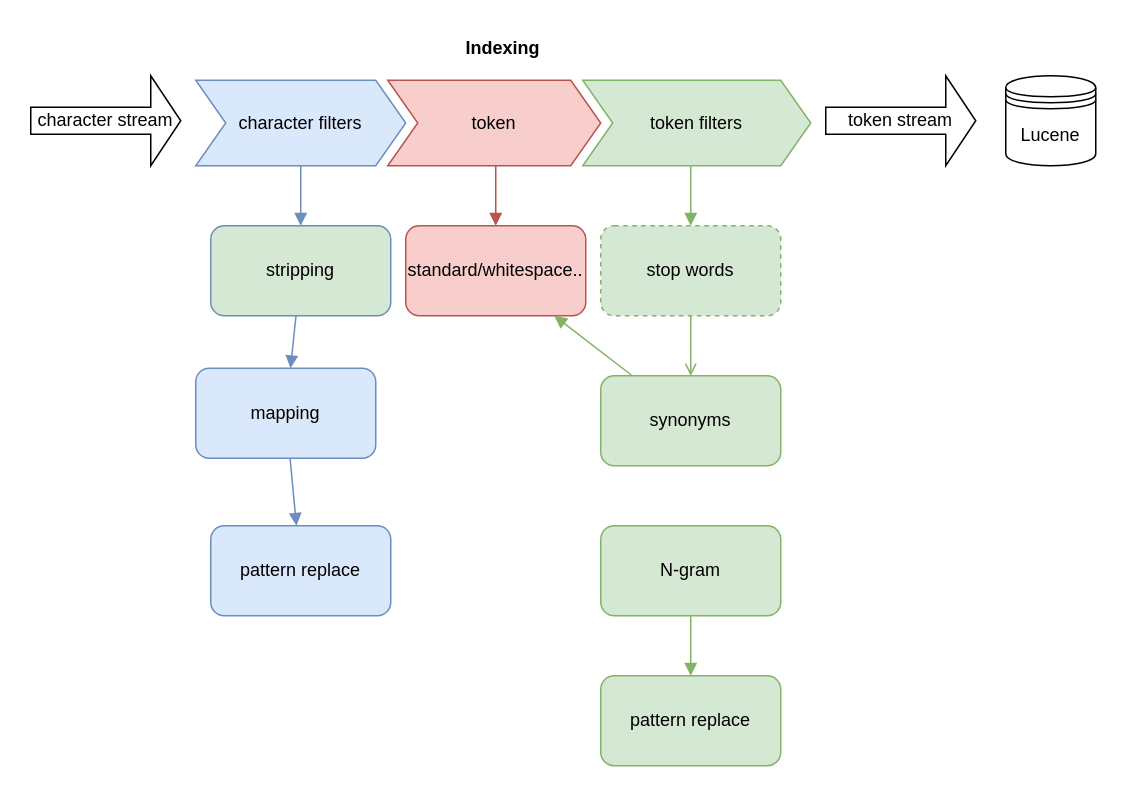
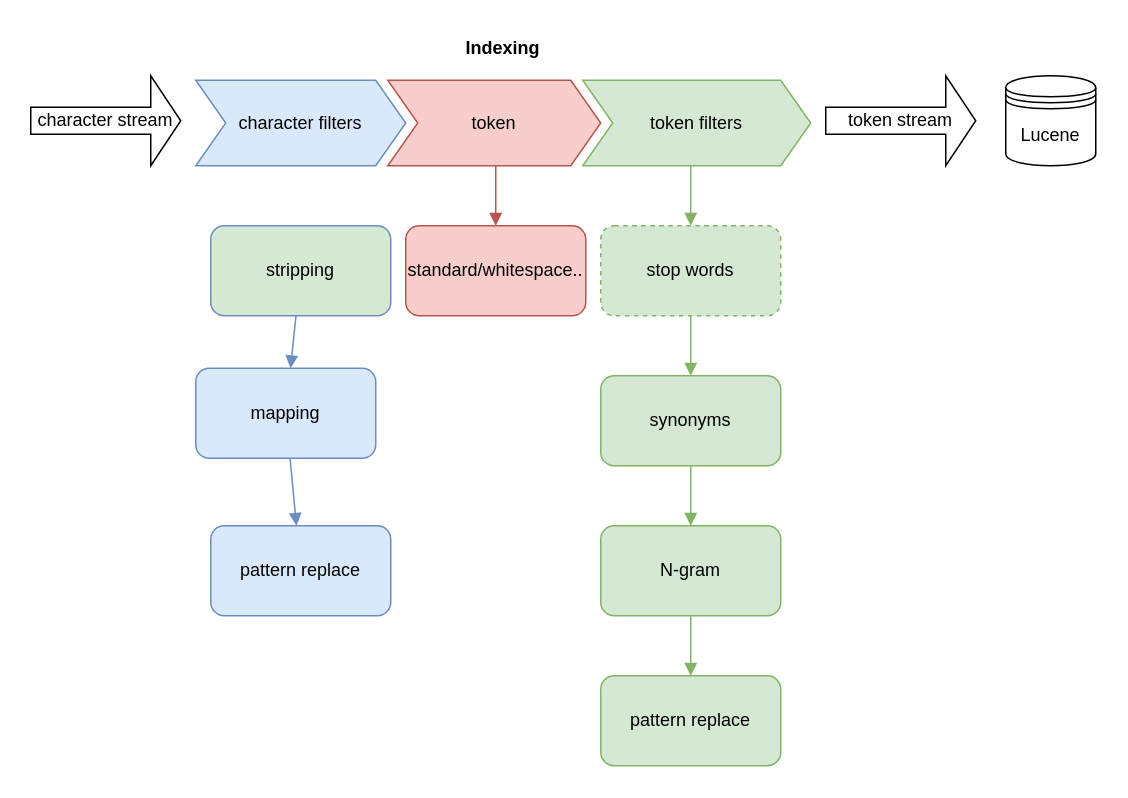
edge "character filters" -> "stripping": removed
edge "synonyms" -> "standard/whitespace..": now "synonyms" -> "N-gram"
edge "stop words" -> "synonyms": arrowhead open -> block
